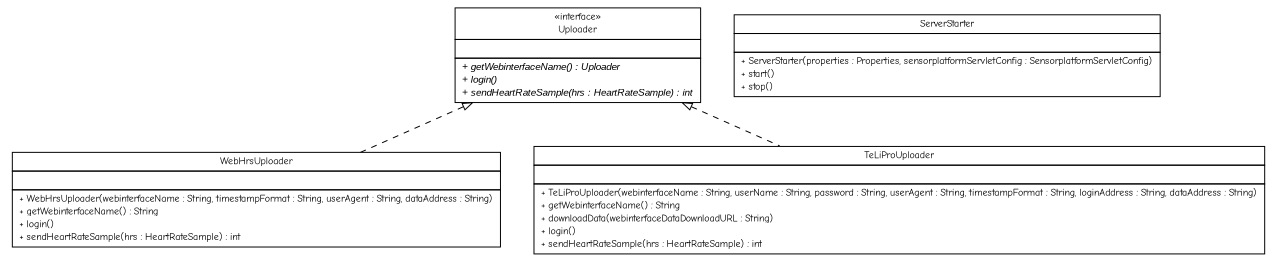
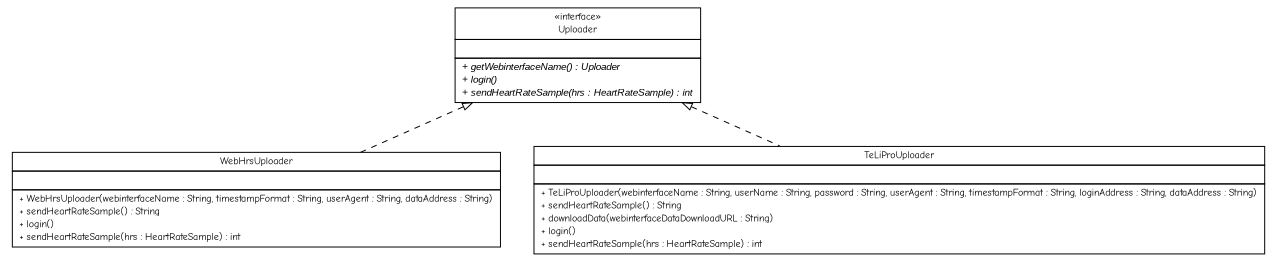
node "ServerStarter": removed
node "TeLiProUploader": text "+ getWebinterfaceName() : String" -> "+ sendHeartRateSample() : String"
node "WebHrsUploader": text "+ getWebinterfaceName() : String" -> "+ sendHeartRateSample() : String"
